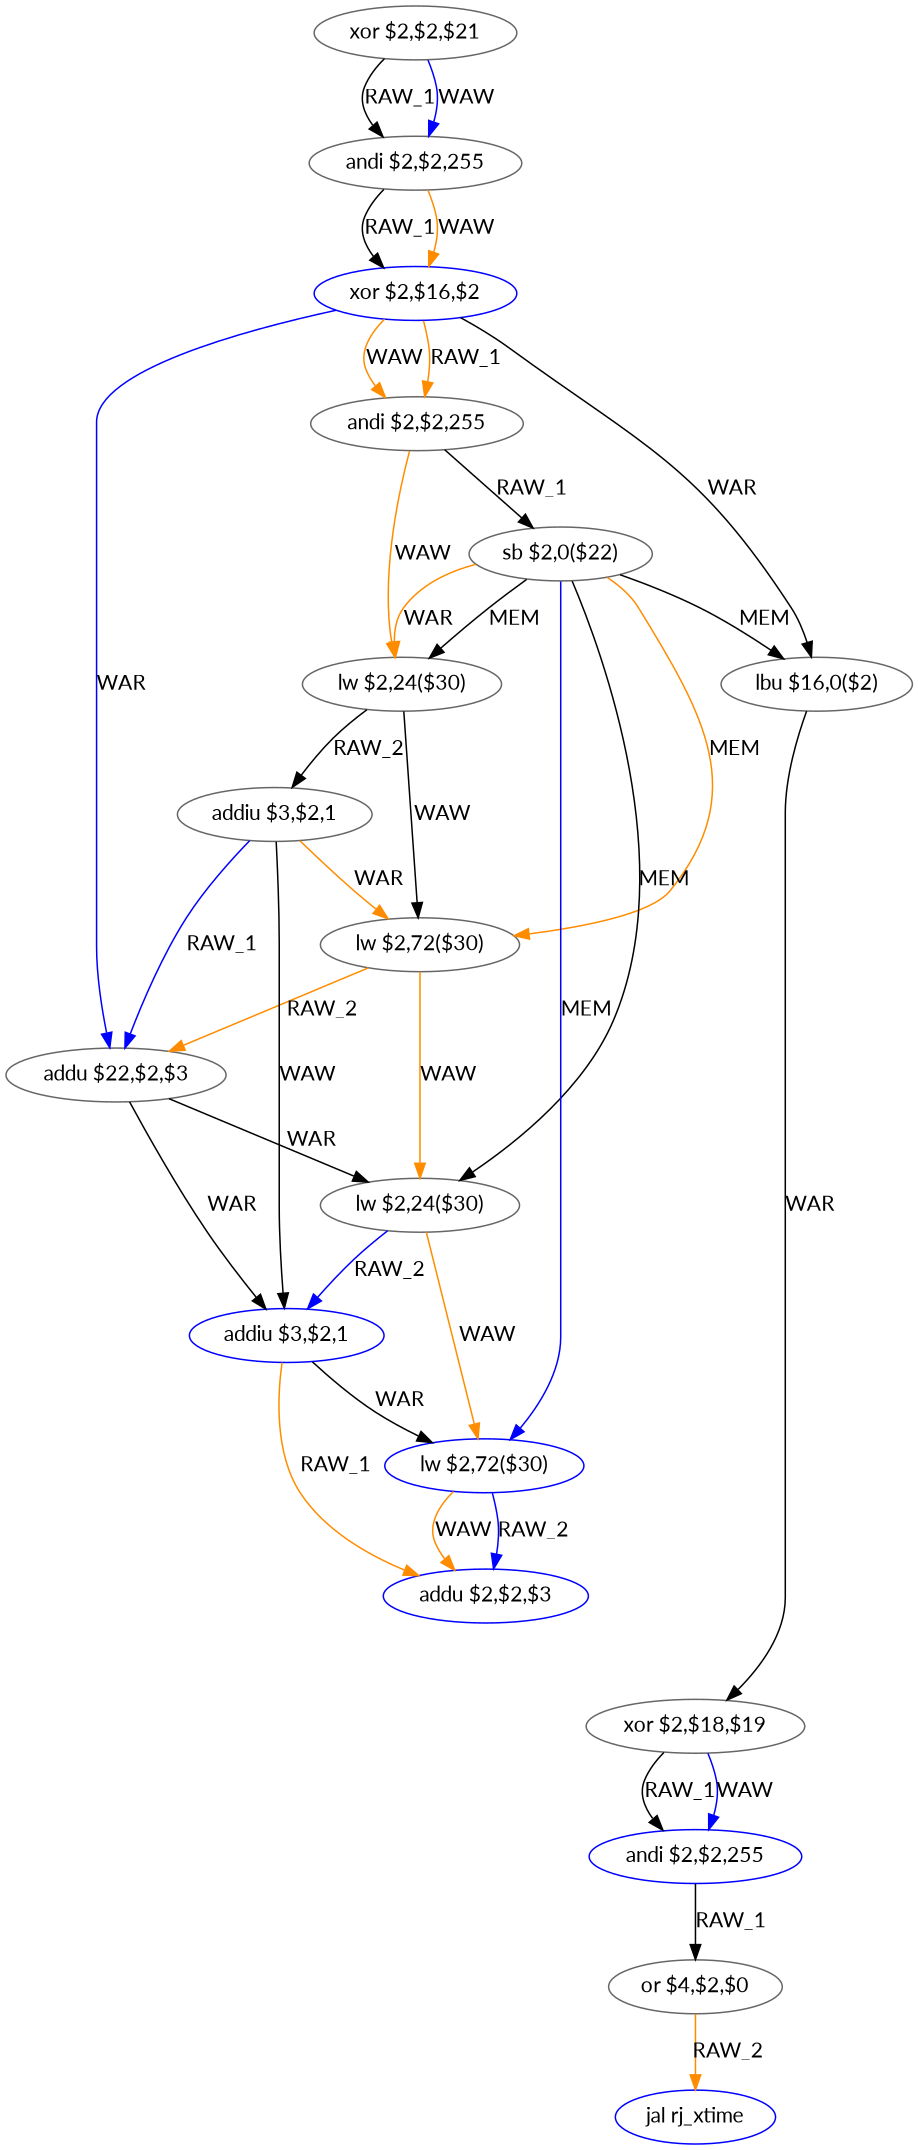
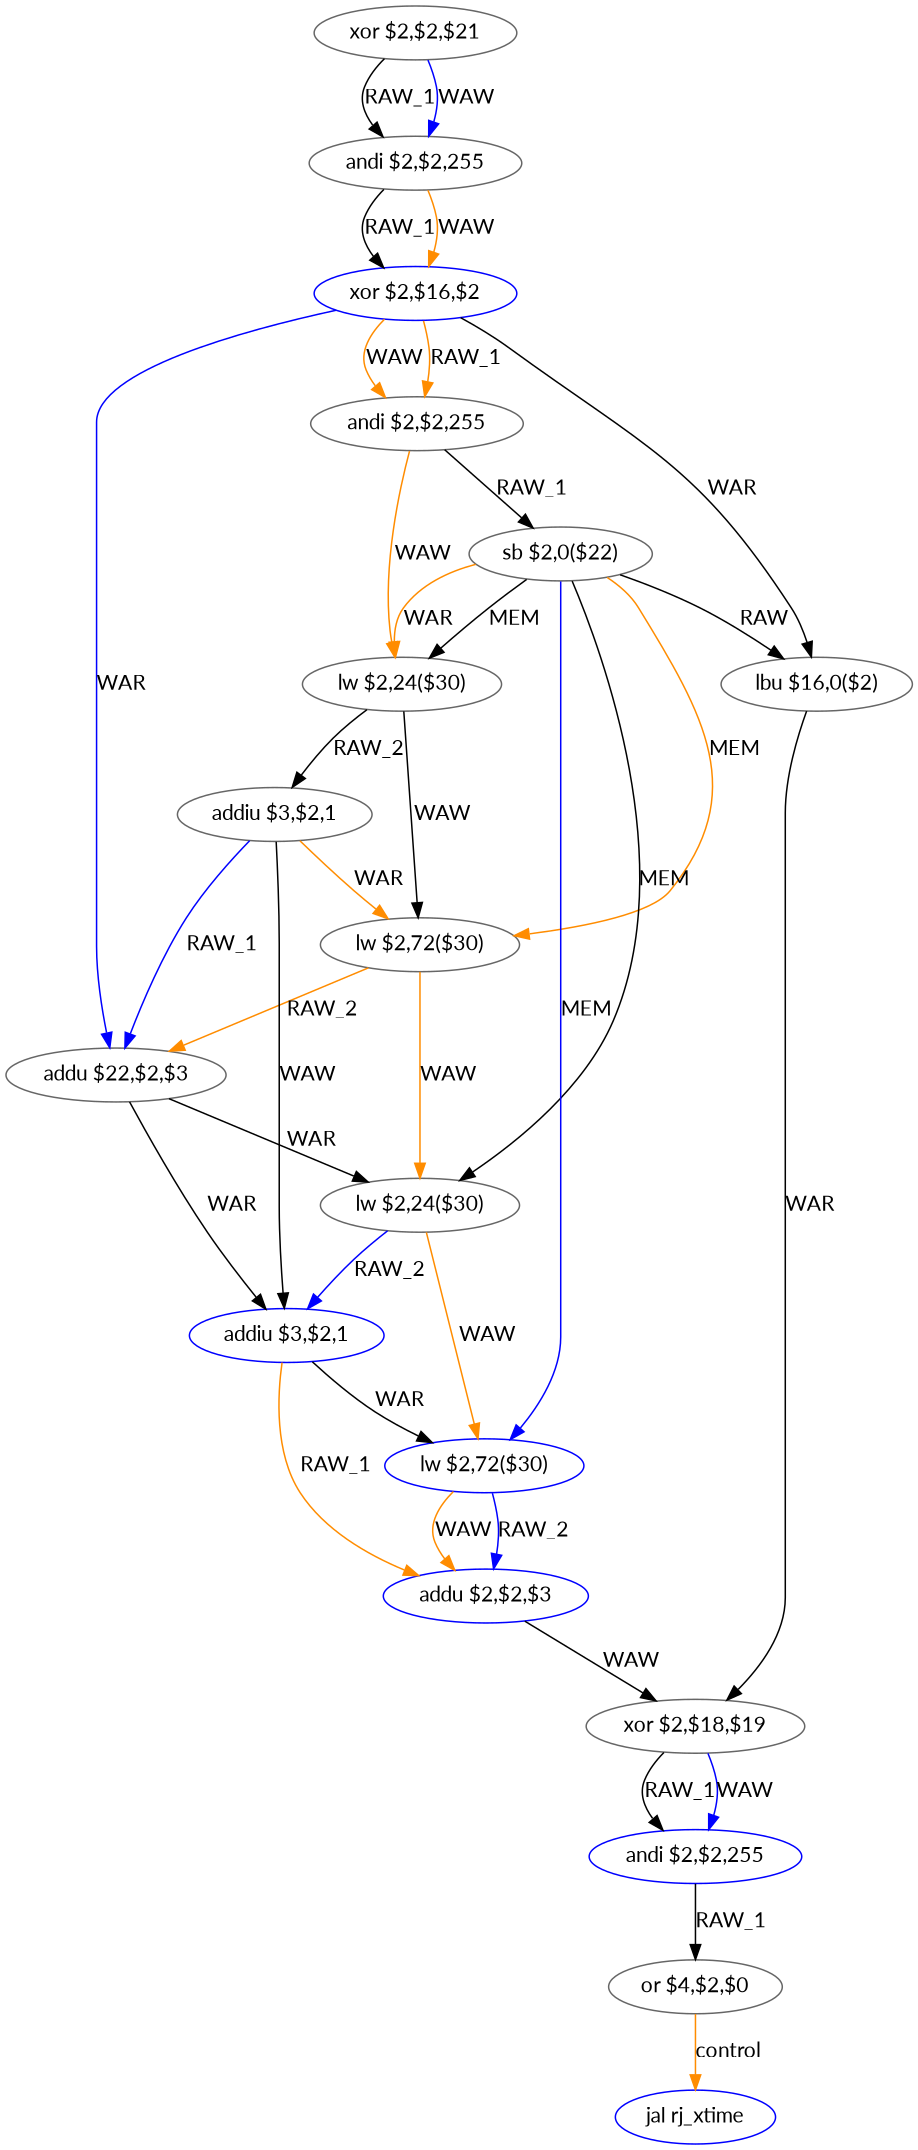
edge "sb $2,0($22)" -> "lbu $16,0($2)": label "MEM" -> "RAW"
edge "addu $2,$2,$3" -> "xor $2,$18,$19": added, label "WAW"
edge "or $4,$2,$0" -> "jal rj_xtime": label "RAW_2" -> "control"
